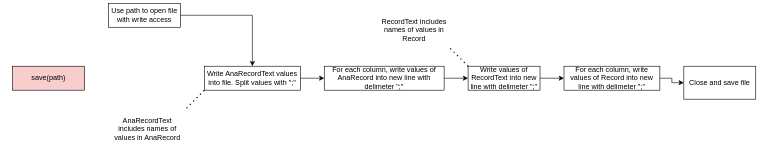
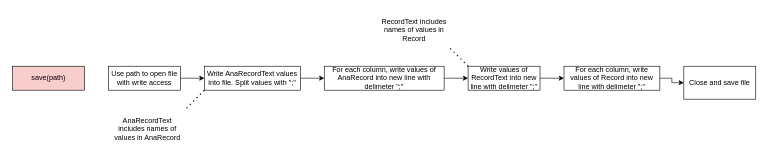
node "Use path to open file with write access": moved (144, 15) -> (144, 78)
